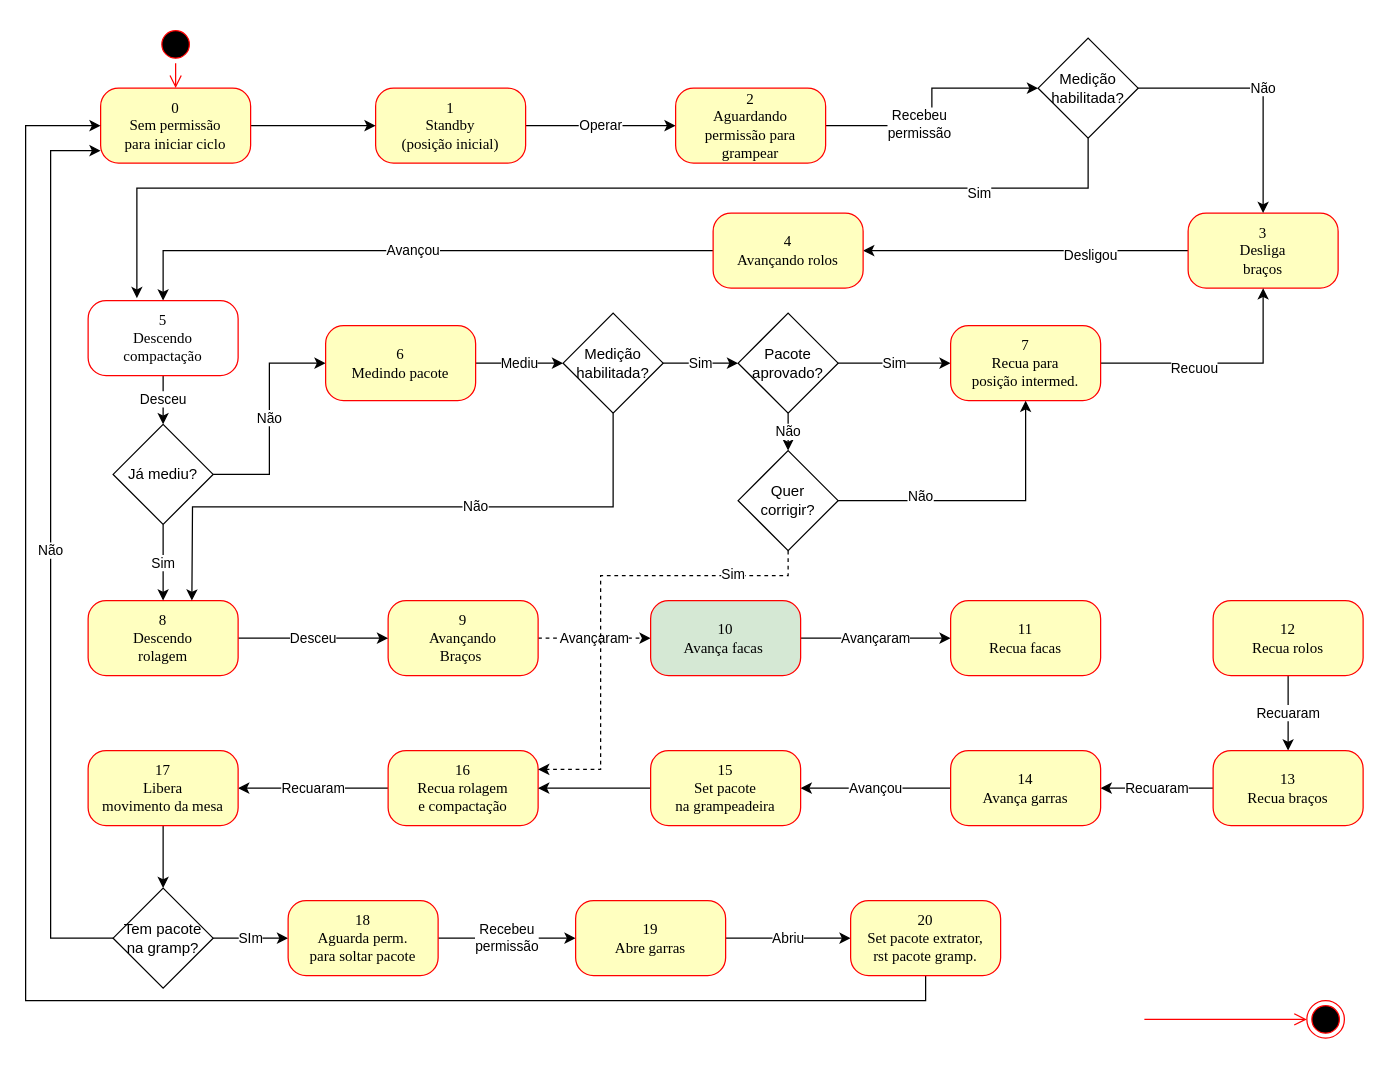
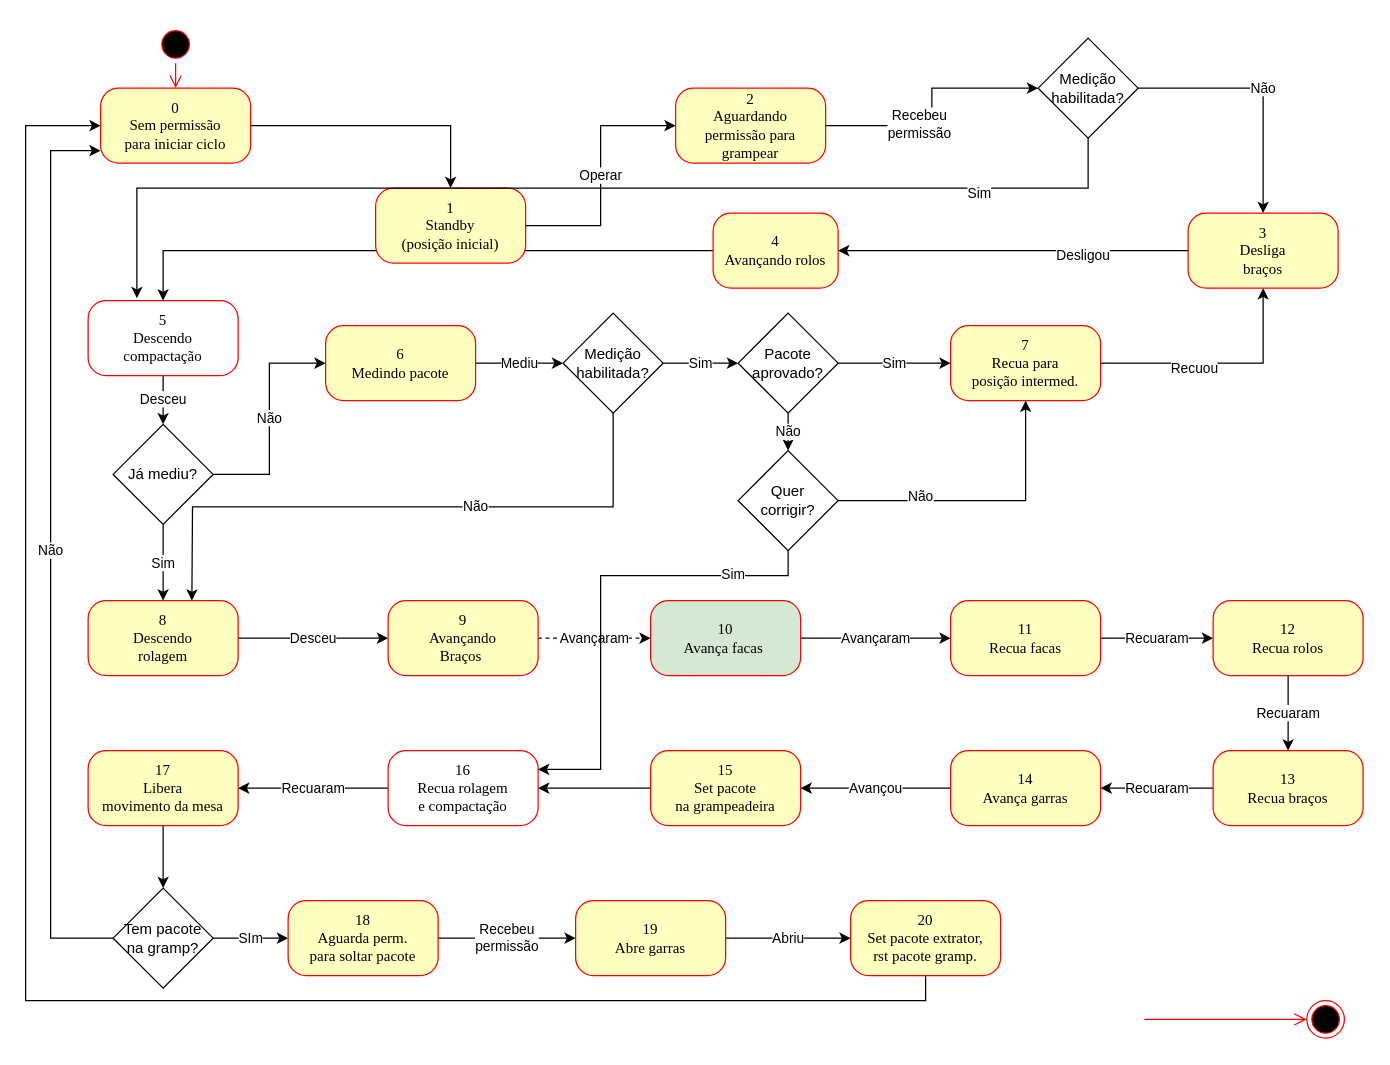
node "1 Standby (posição inicial)": moved (451, 126) -> (451, 226)
node "4 Avançando rolos": size 150x75 -> 125x75
edge "11 Recua facas" -> "12 Recua rolos": added, label "Recuaram"
edge "Quer corrigir?" -> "16 Recua rolagem e compactação": style dashed -> solid
node "16 Recua rolagem e compactação": fillcolor #ffffc0 -> #ffffff
